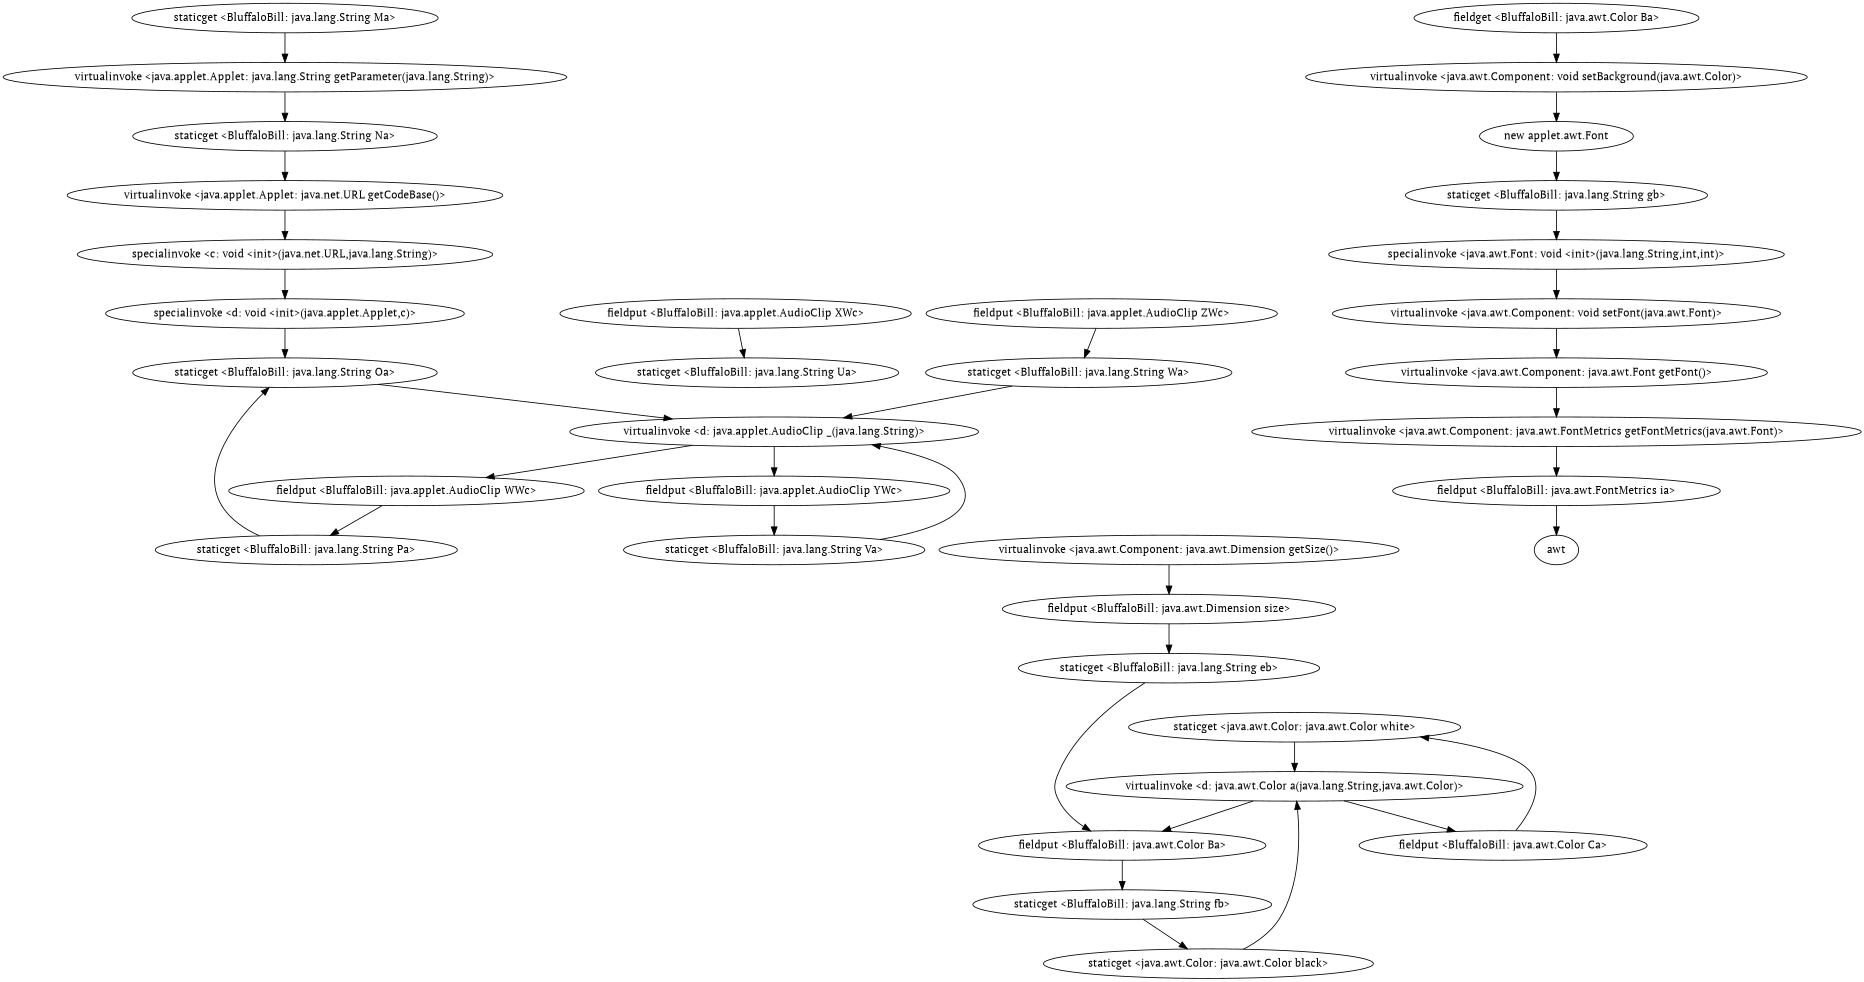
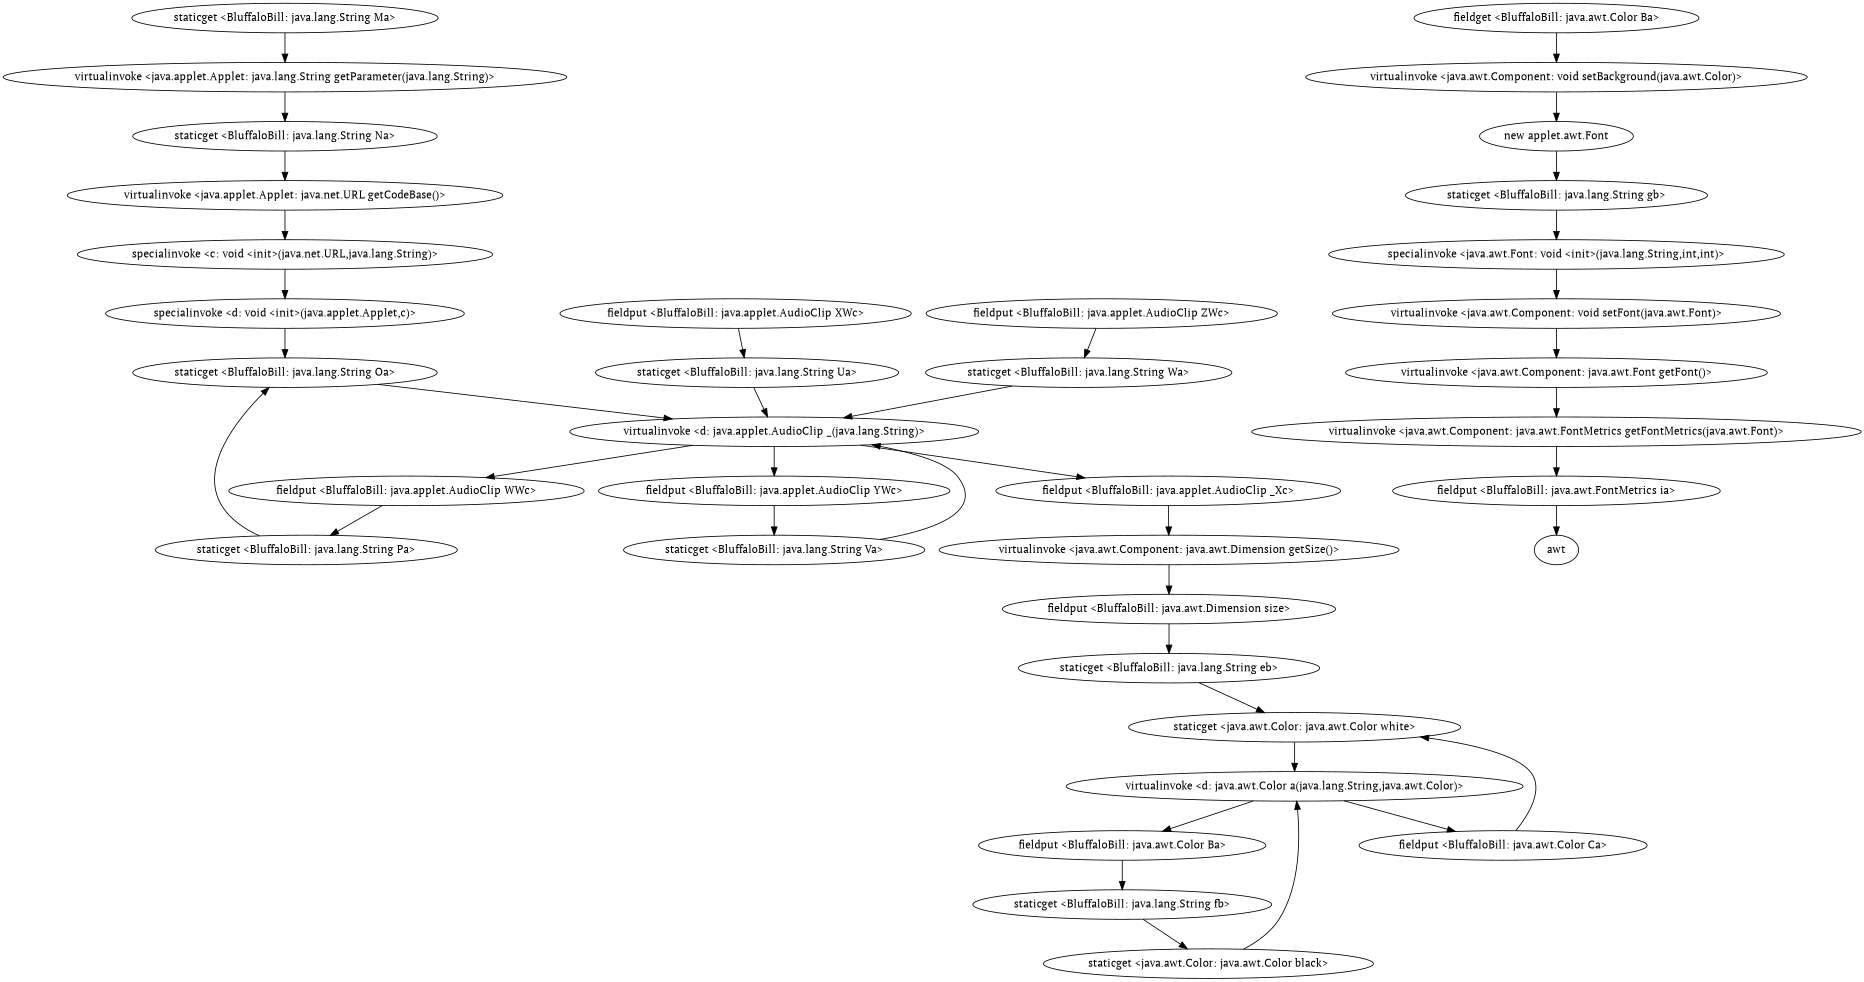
edge "staticget <BluffaloBill: java.lang.String Ua>" -> "virtualinvoke <d: java.applet.AudioClip _(java.lang.String)>": added
node "fieldput <BluffaloBill: java.applet.AudioClip _Xc>": added
edge "staticget <BluffaloBill: java.lang.String eb>" -> "fieldput <BluffaloBill: java.awt.Color Ba>": now "staticget <BluffaloBill: java.lang.String eb>" -> "staticget <java.awt.Color: java.awt.Color white>"
